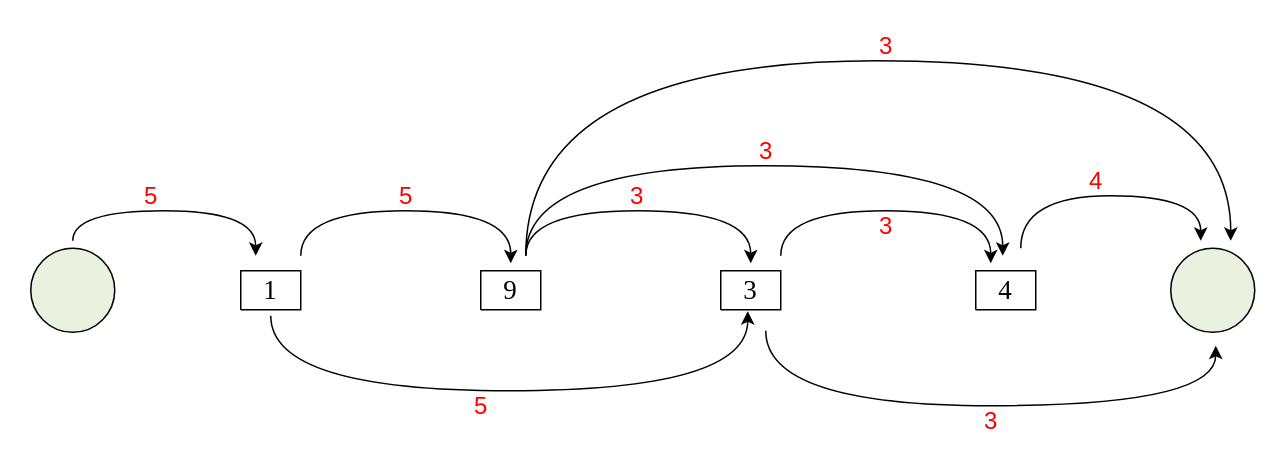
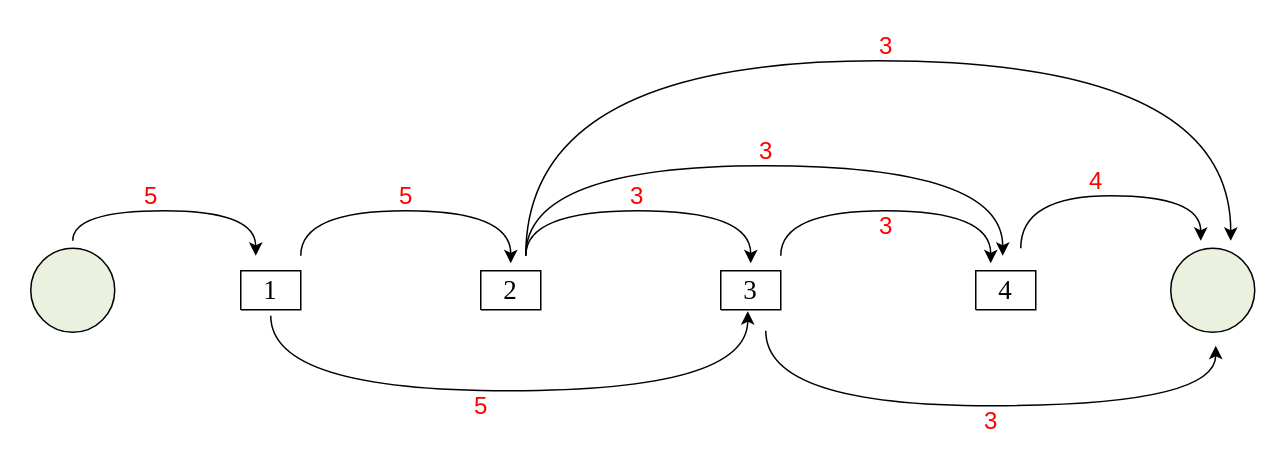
node "9": label "9" -> "2"
